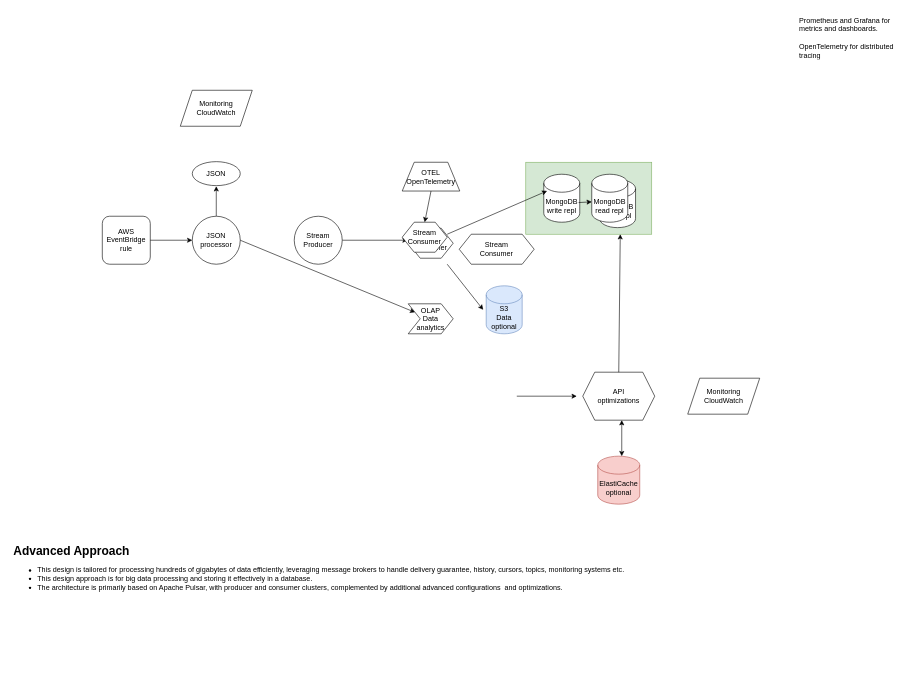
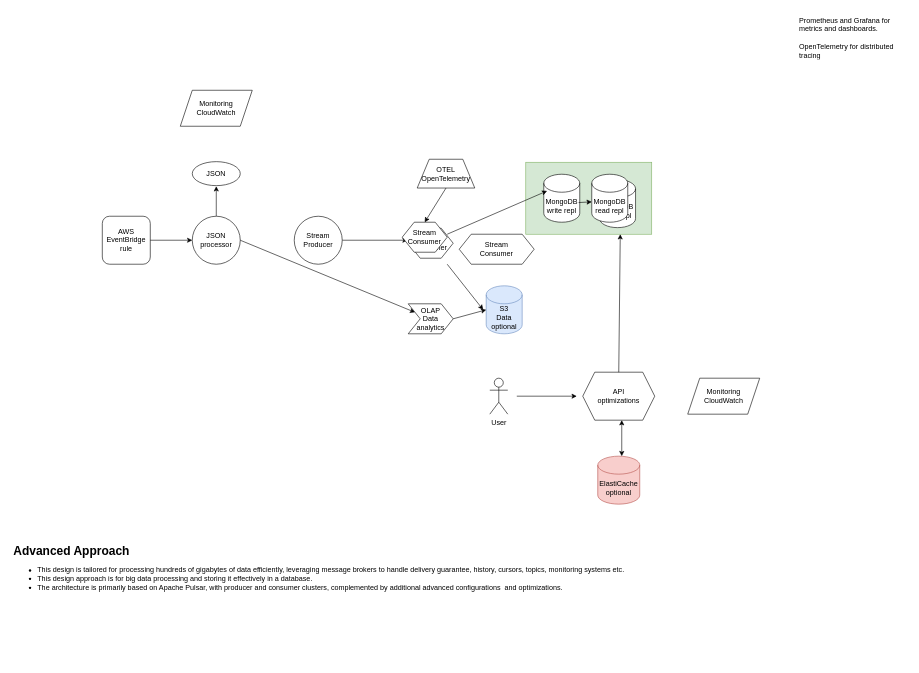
node "OTEL OpenTelemetry": moved (431, 177) -> (446, 174)
edge "OLAP Data analytics" -> "S3 Data optional": added
node "User": added
